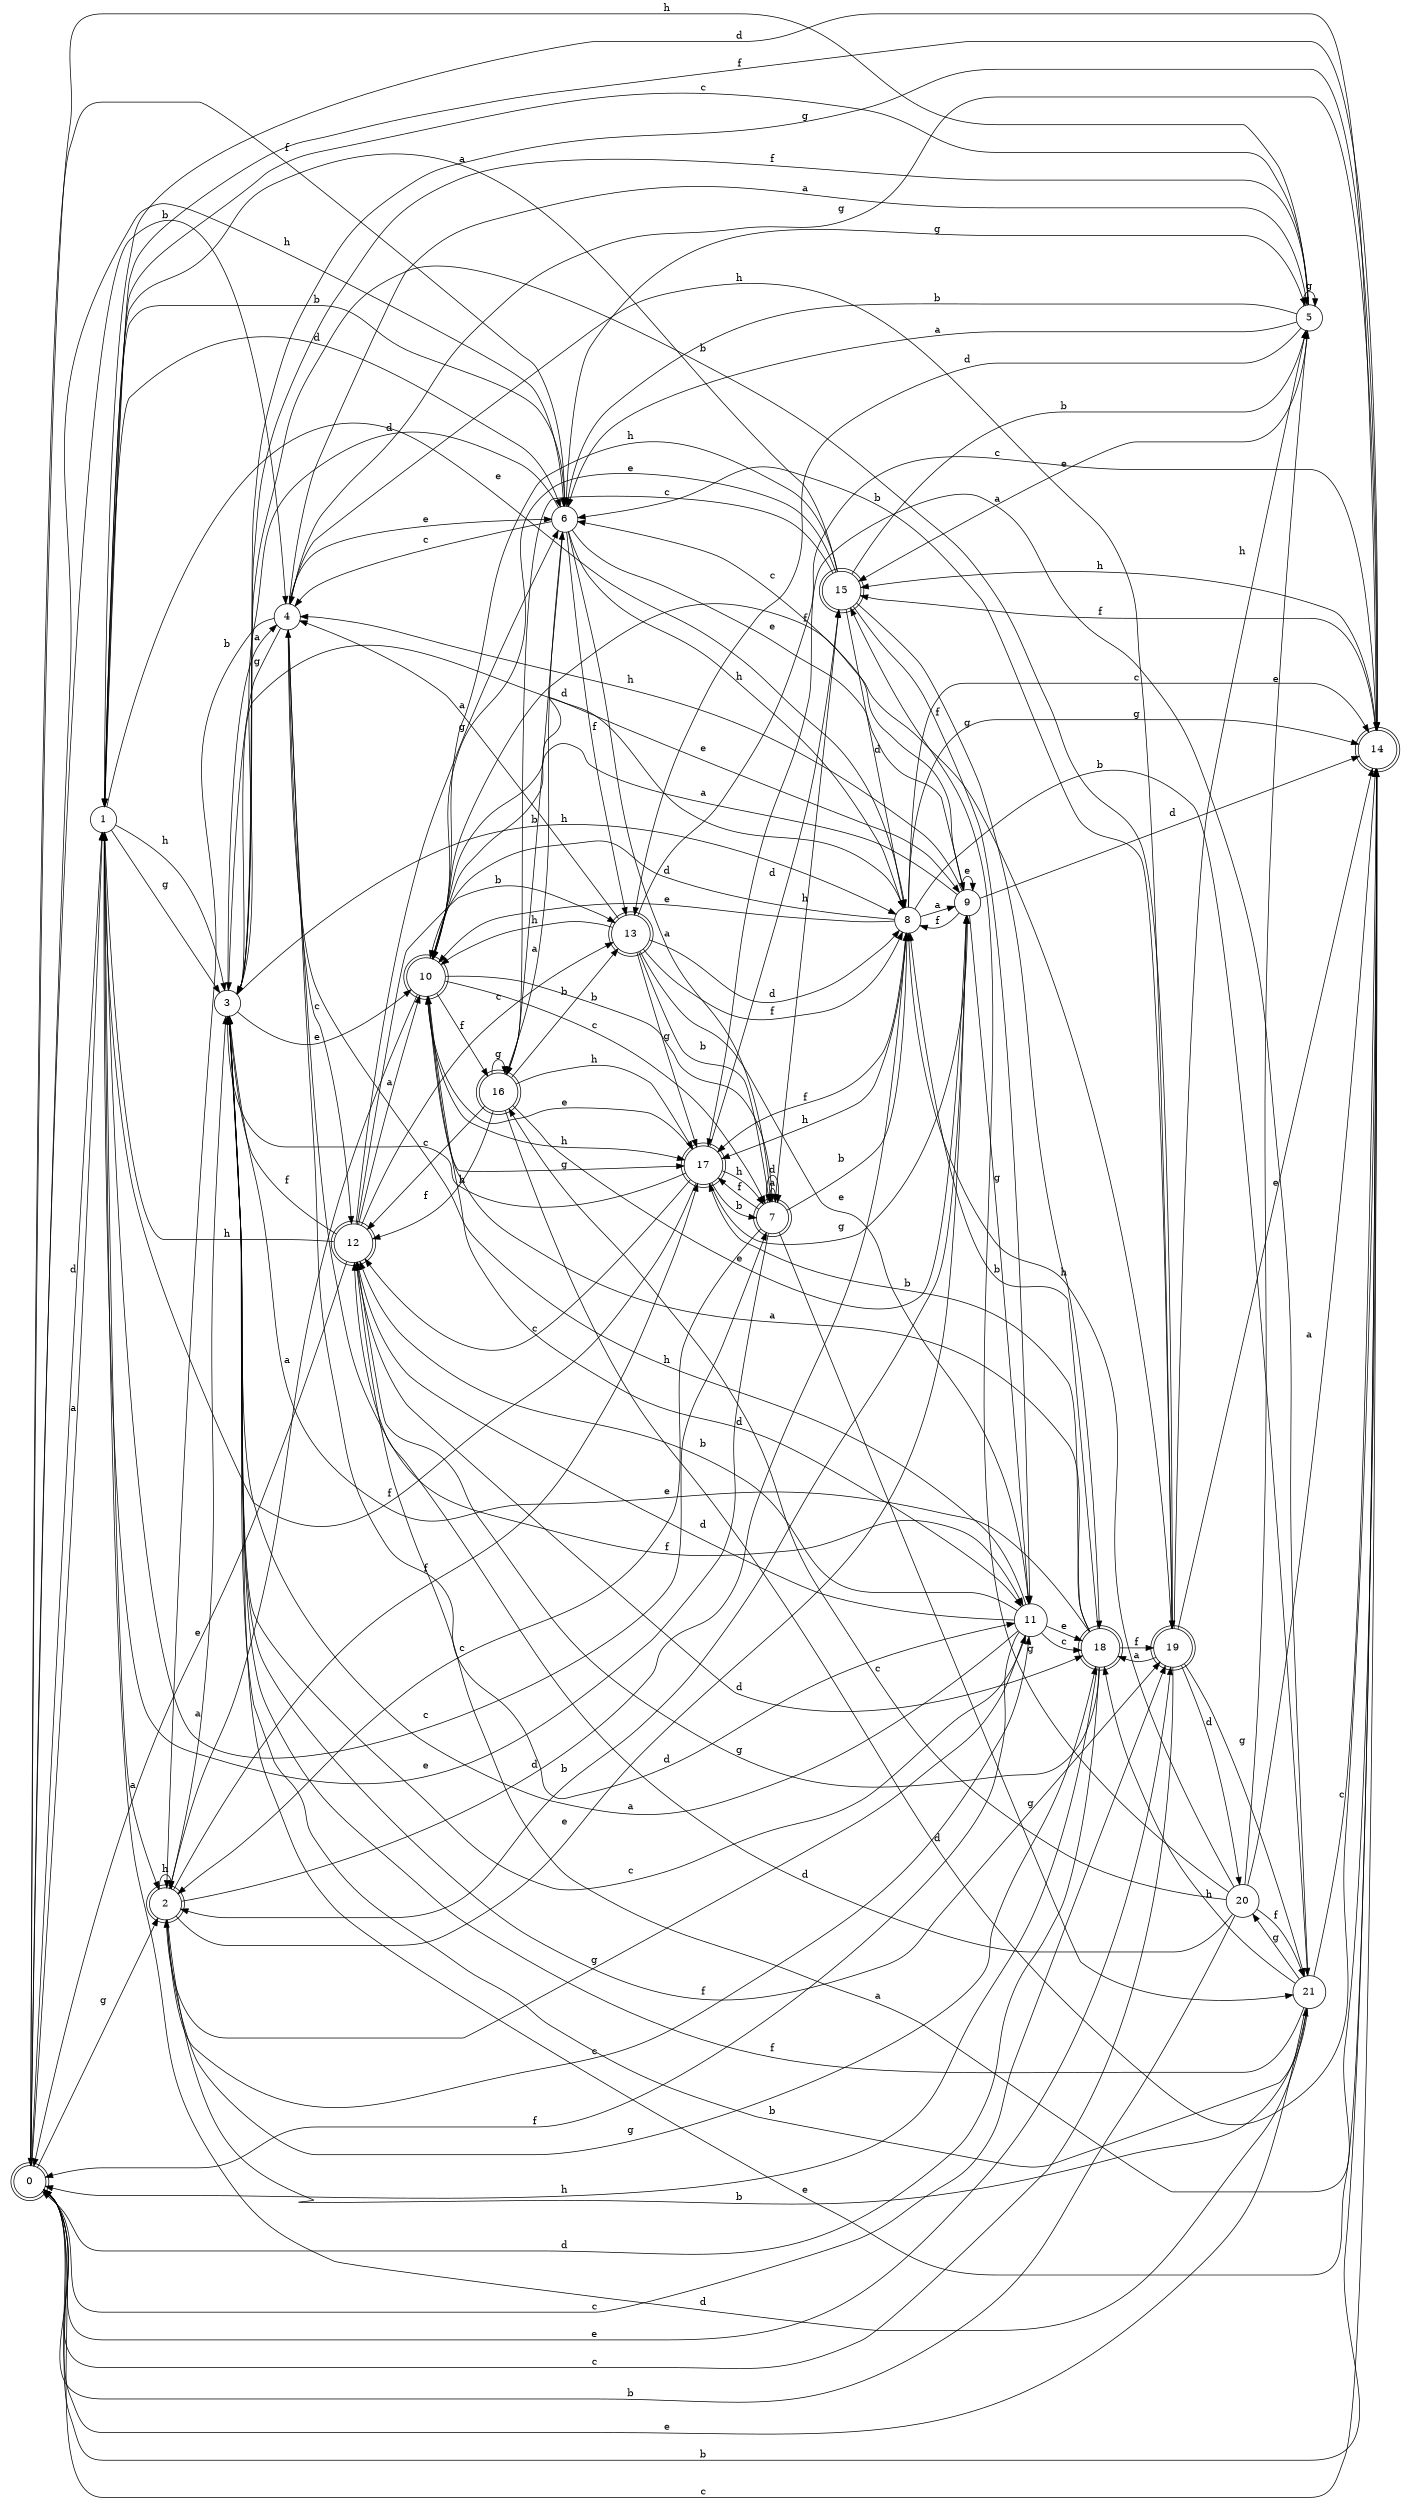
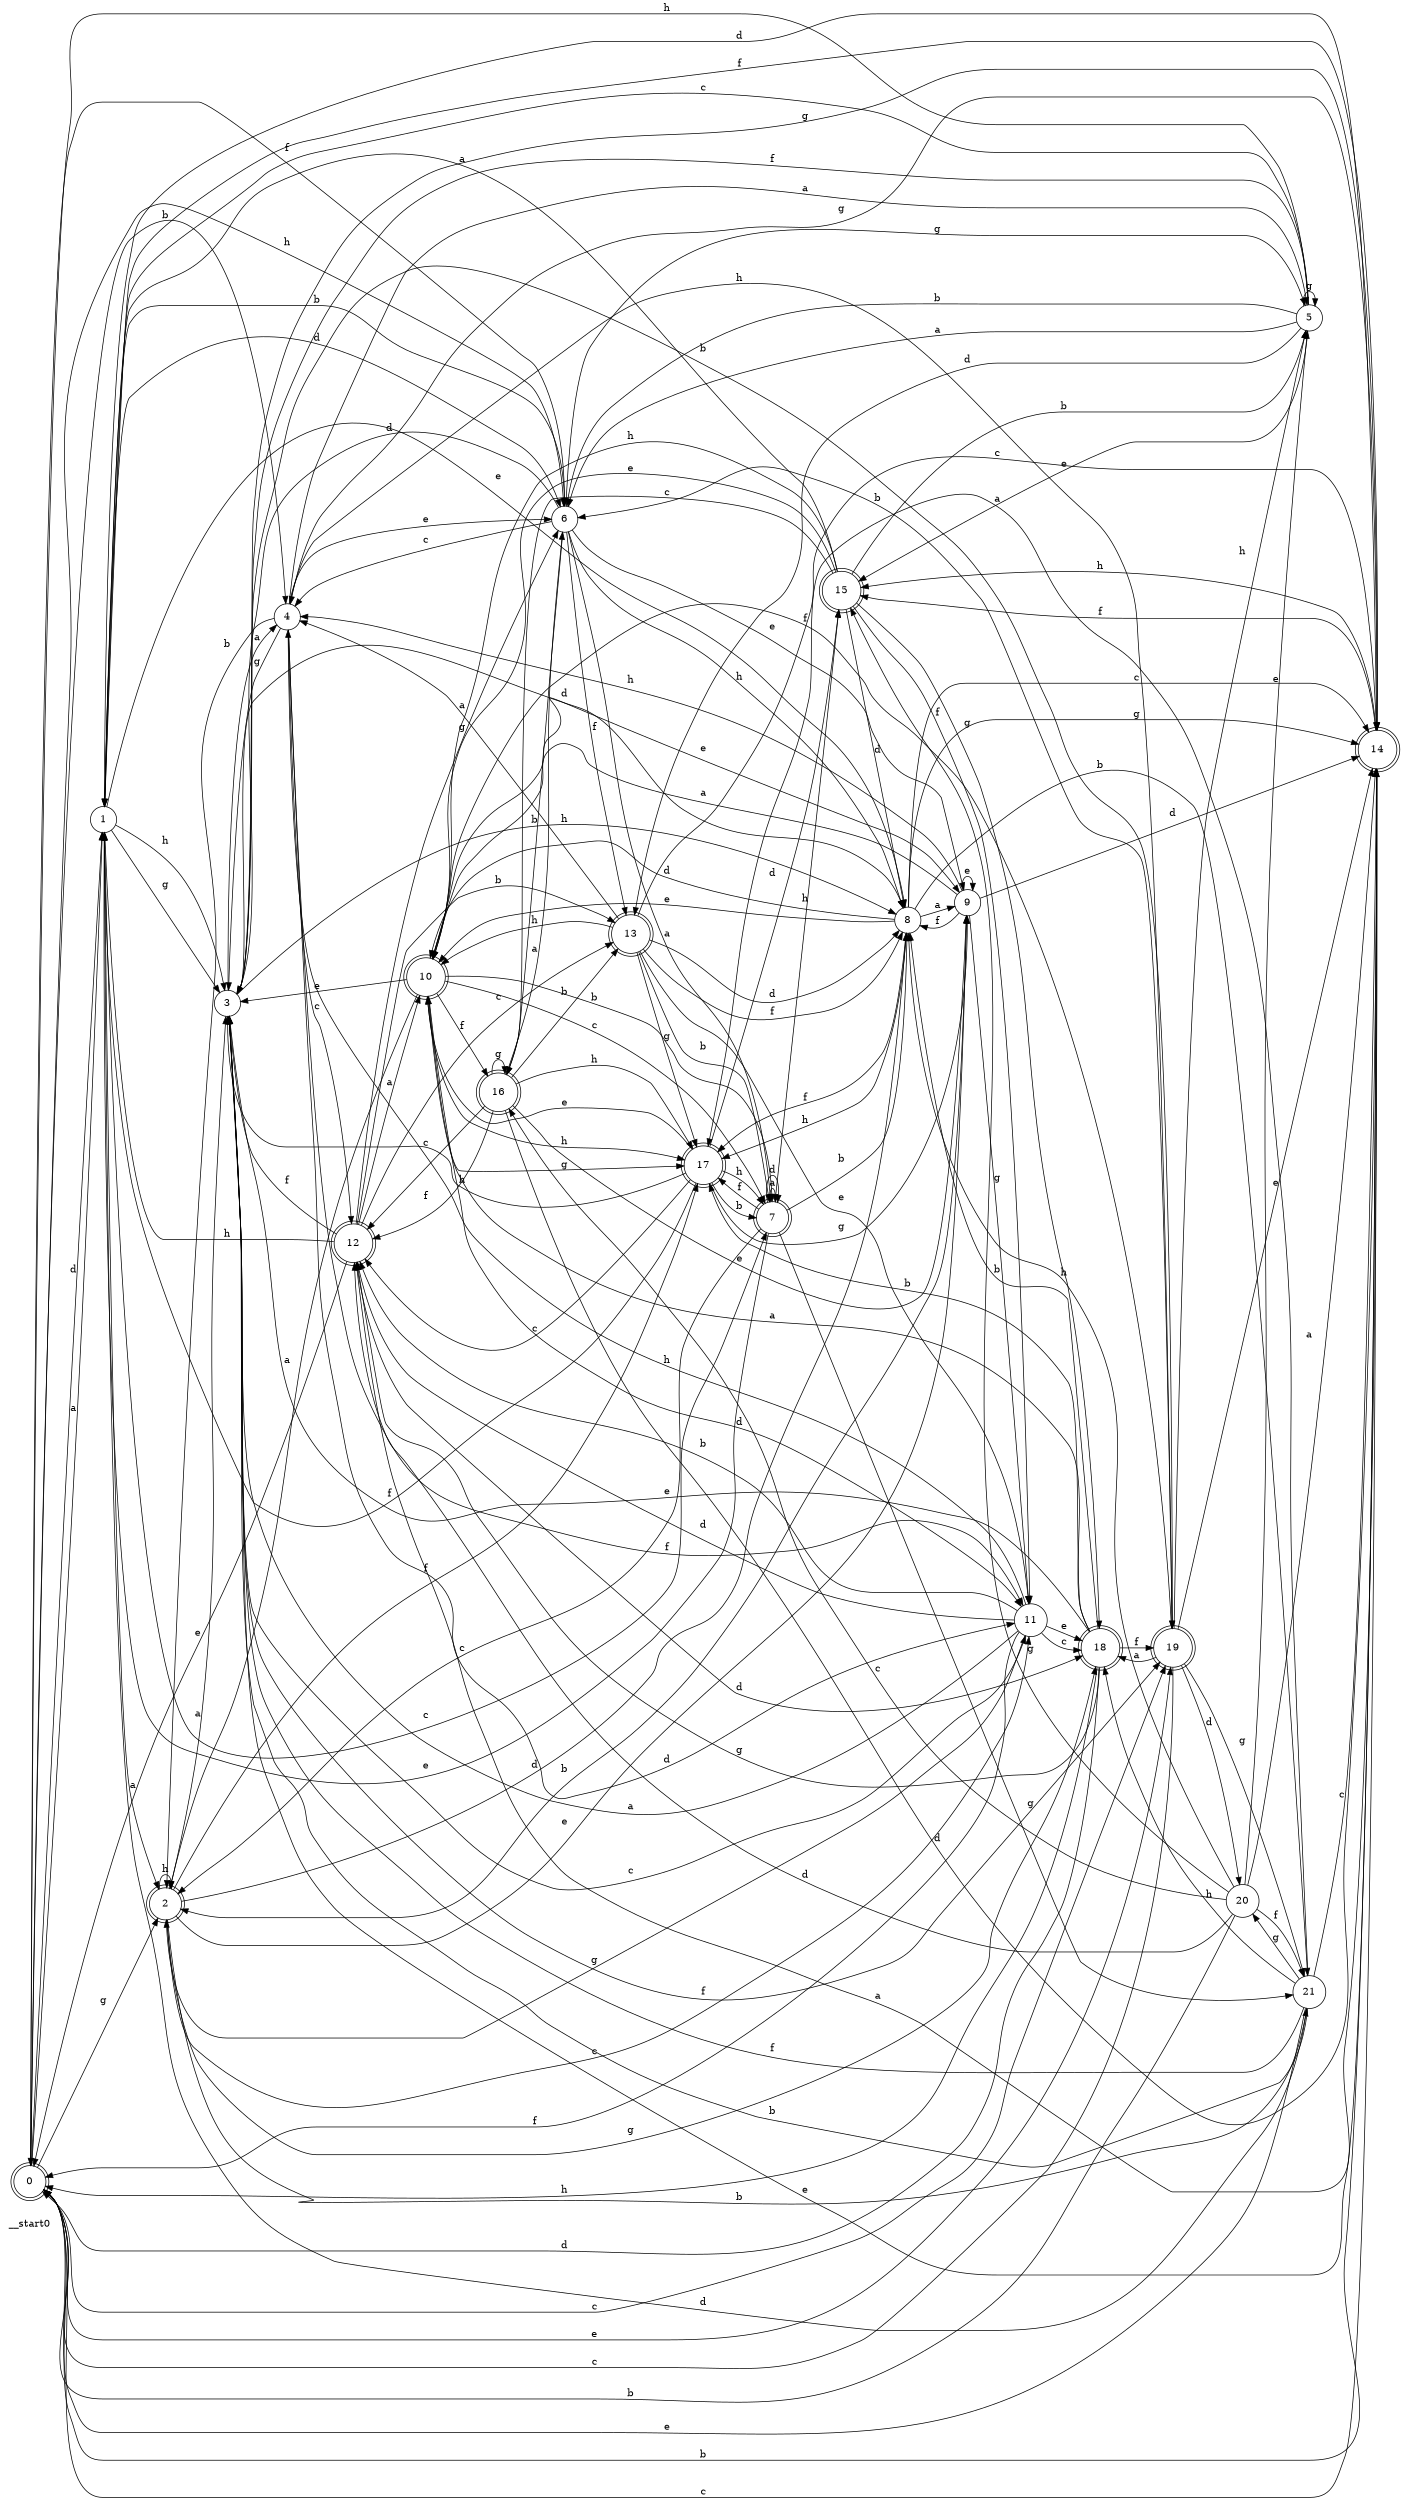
edge "9" -> "6": removed, label "c"
edge "3" -> "10": reversed
node "__start0": added
